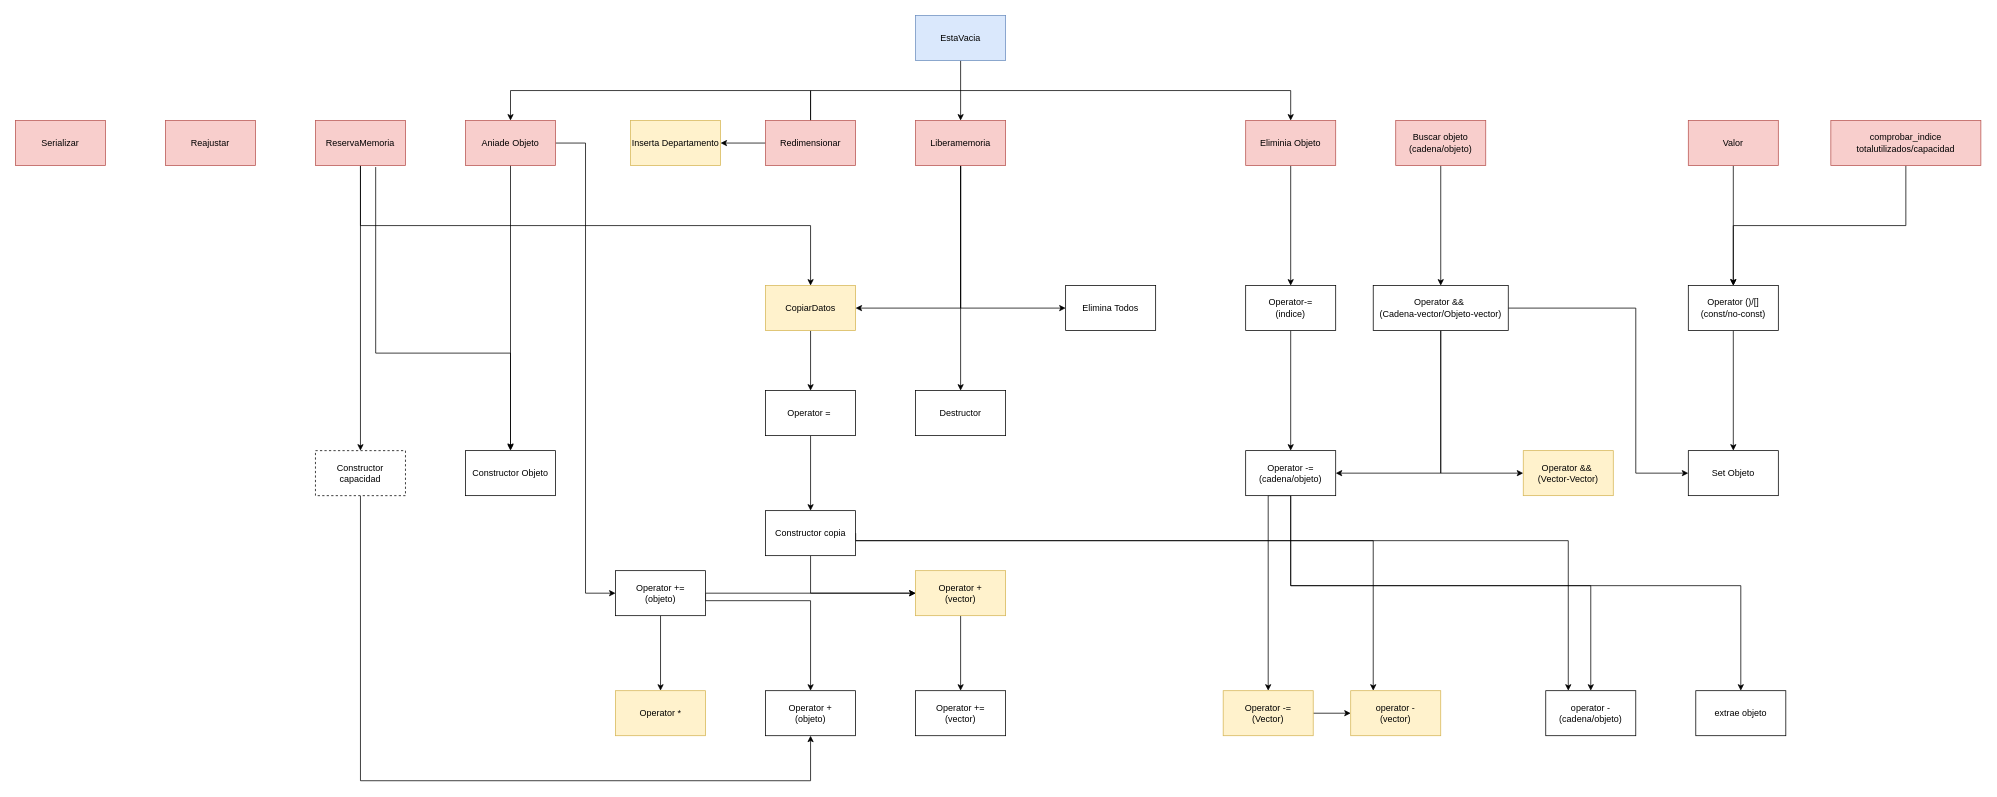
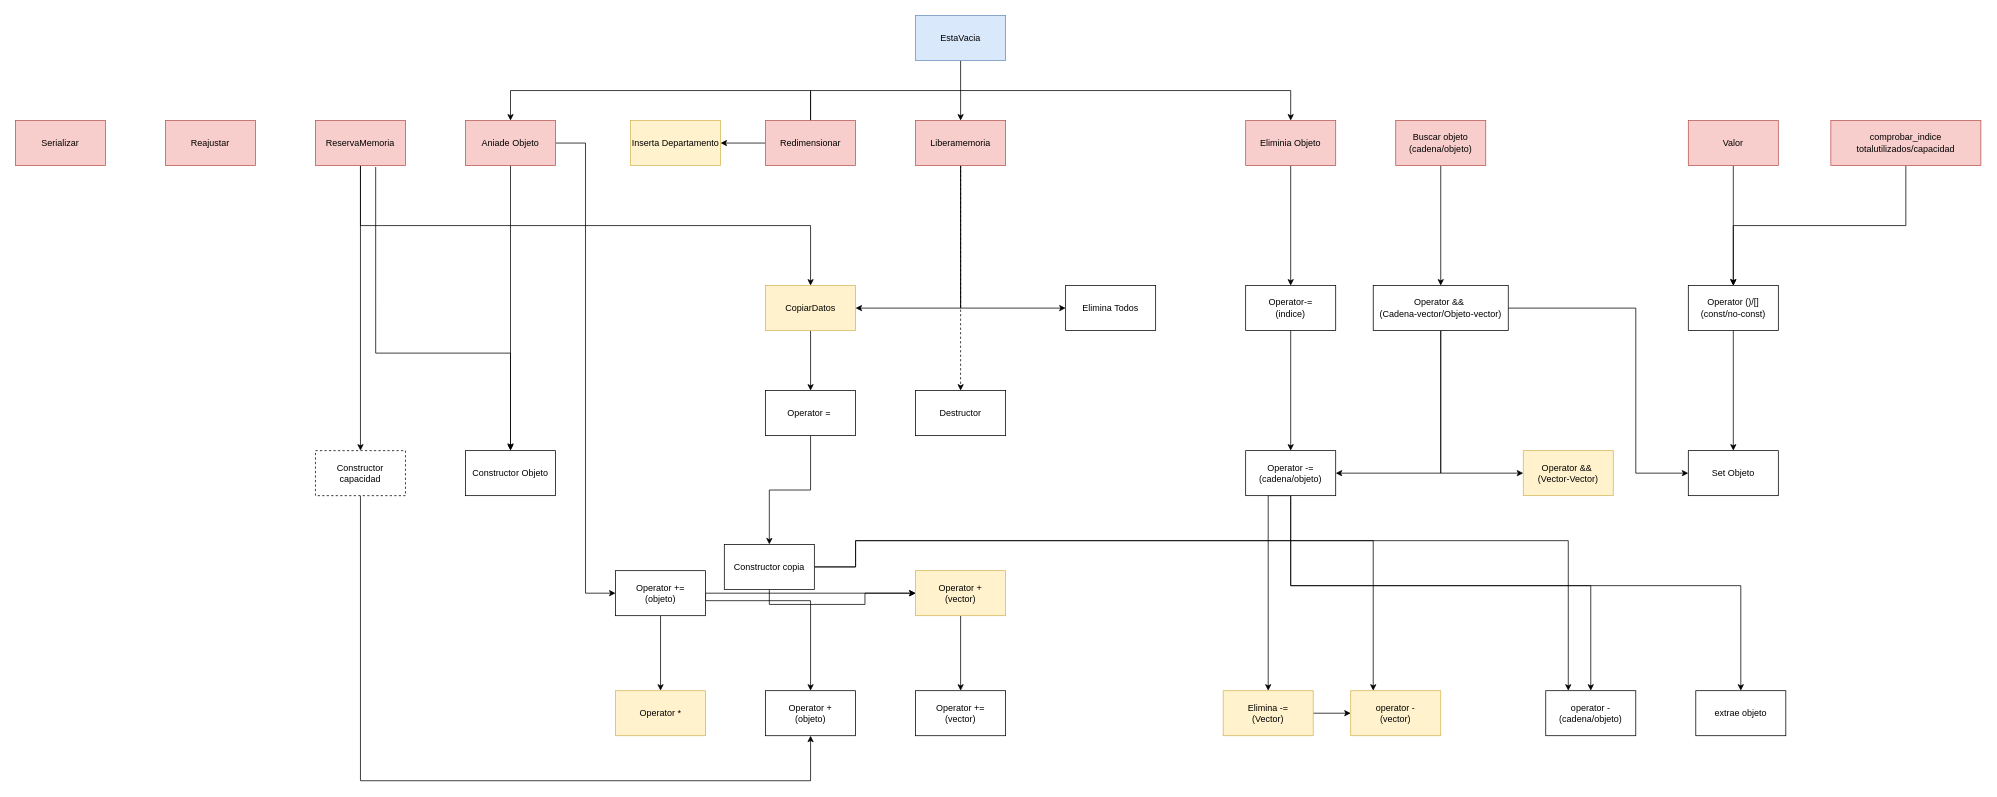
edge "Liberamemoria" -> "Destructor": style solid -> dashed
node "Constructor copia": moved (810, 533) -> (769, 567)
node "Operator -= (Vector)": label "Operator -= (Vector)" -> "Elimina -= (Vector)"
